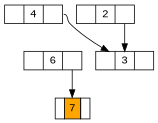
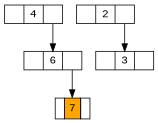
edge "4" -> "3": now "4" -> "6"
